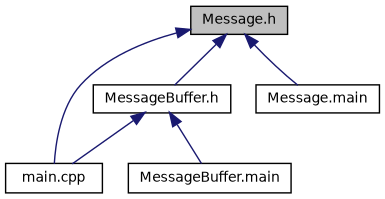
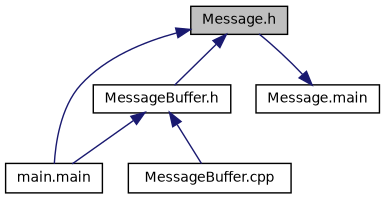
edge "Message.main" -> "Message.h": reversed
node "main.cpp": label "main.cpp" -> "main.main"
node "MessageBuffer.main": label "MessageBuffer.main" -> "MessageBuffer.cpp"
